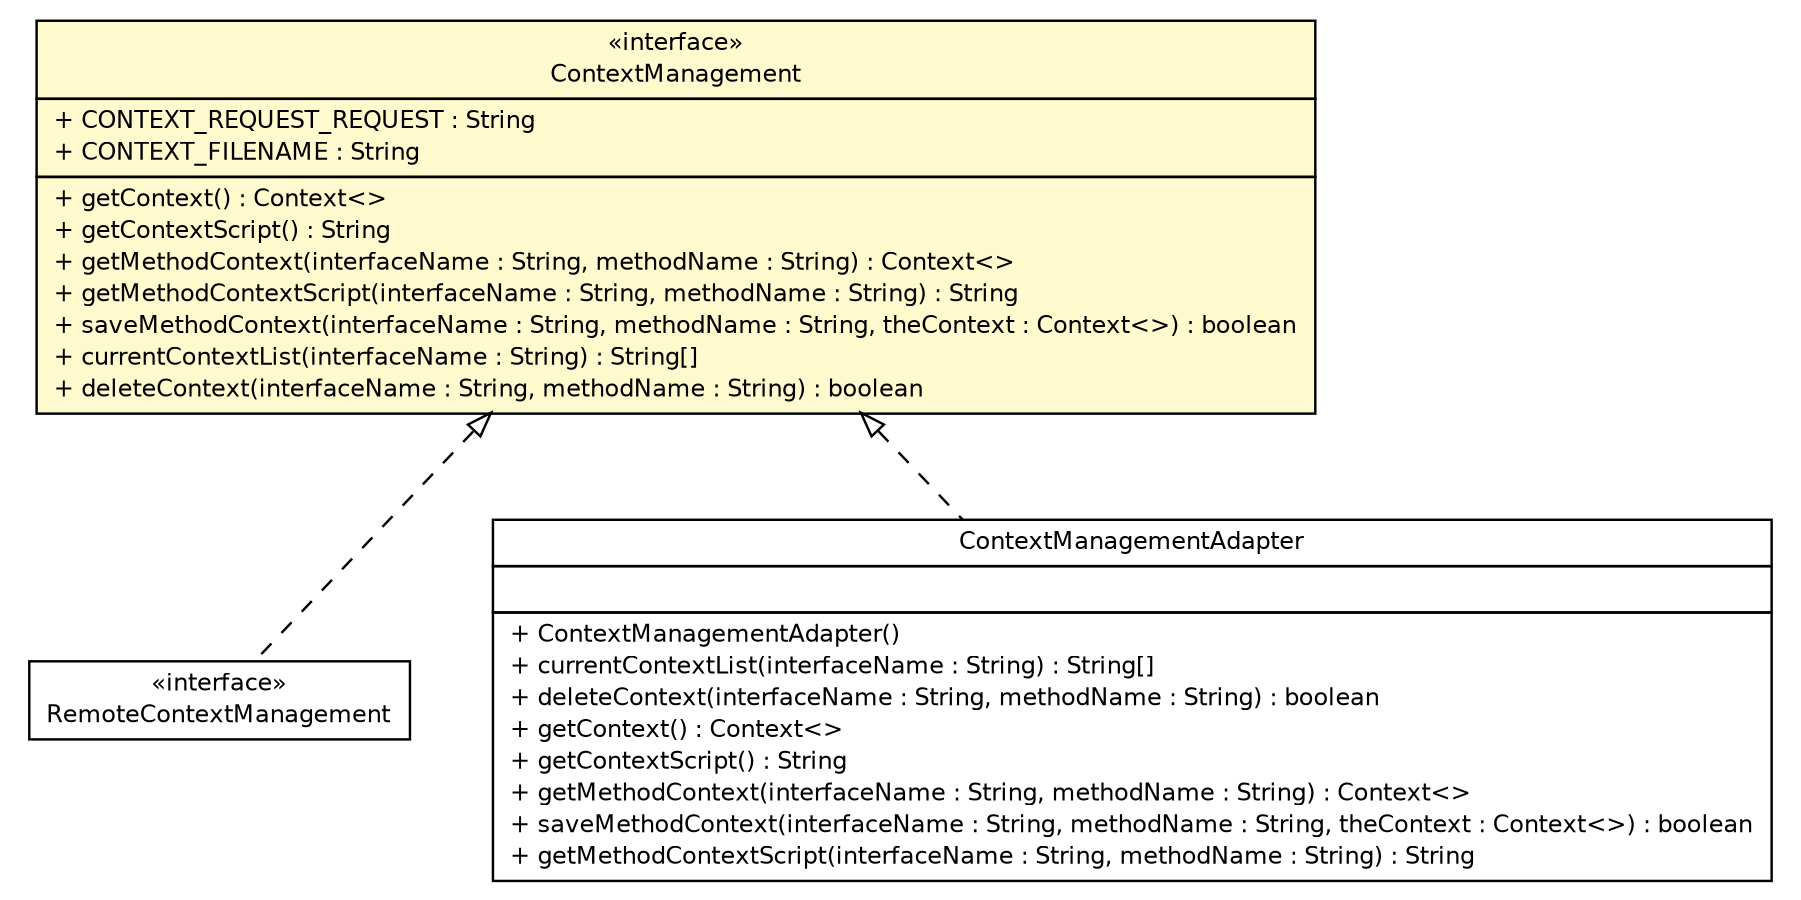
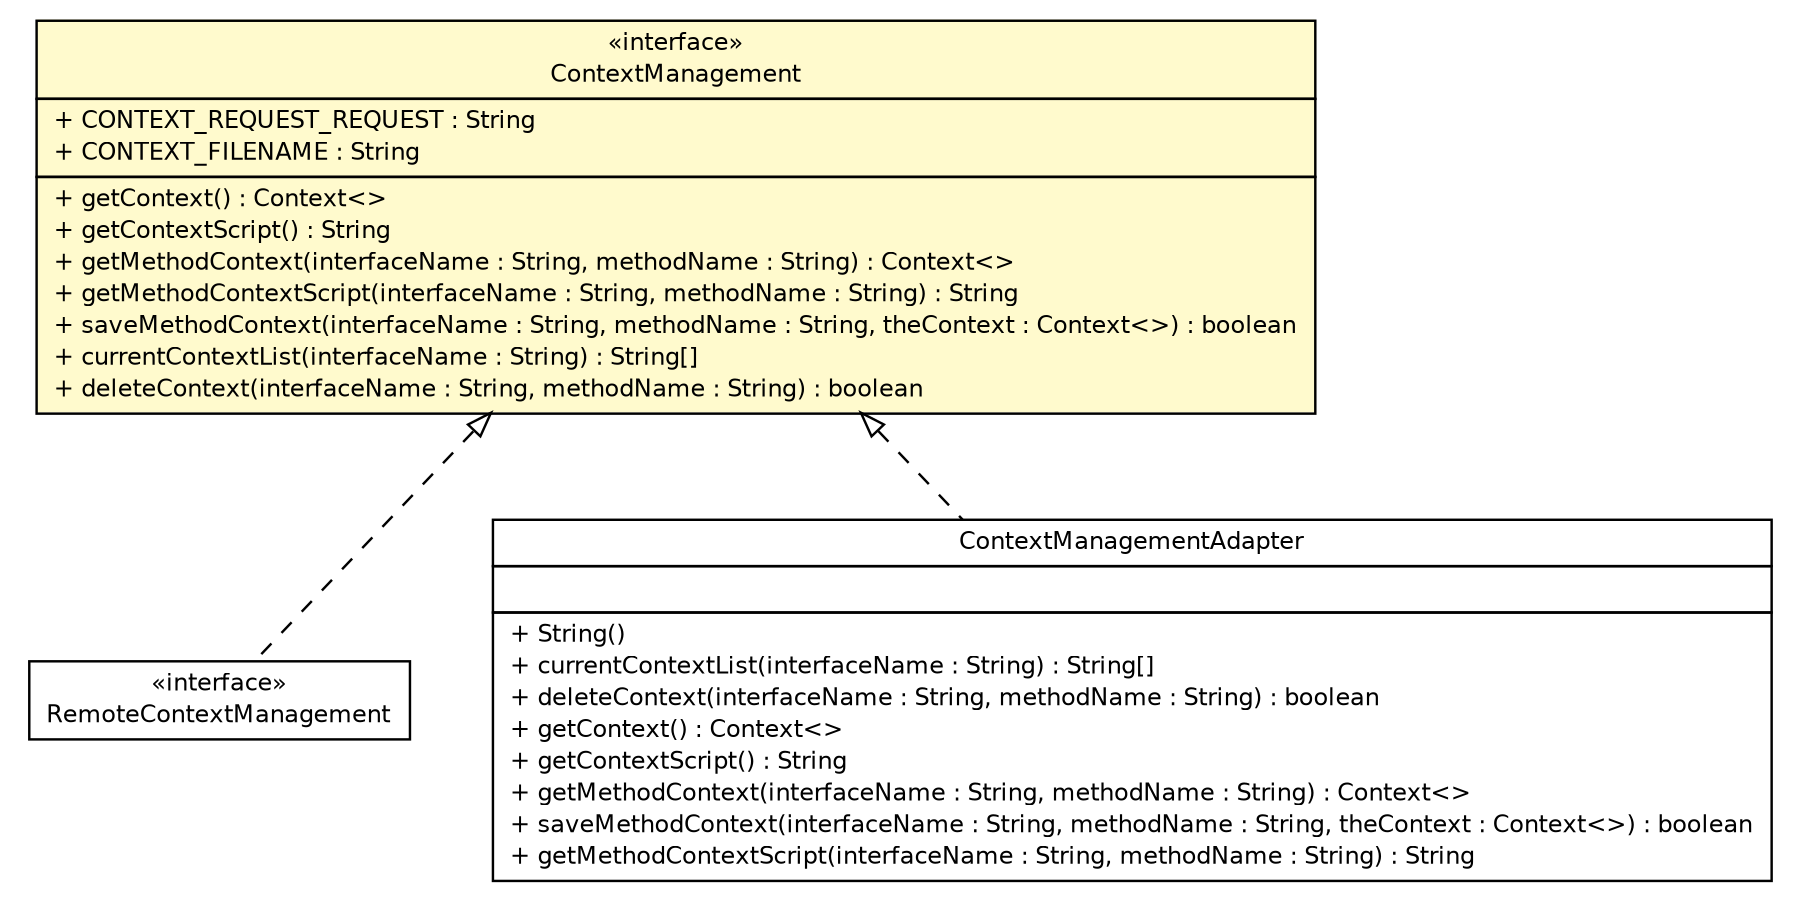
node "ContextManagementAdapter": text "+ ContextManagementAdapter()" -> "+ String()"
